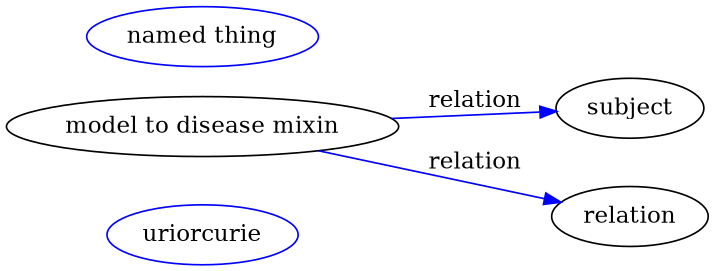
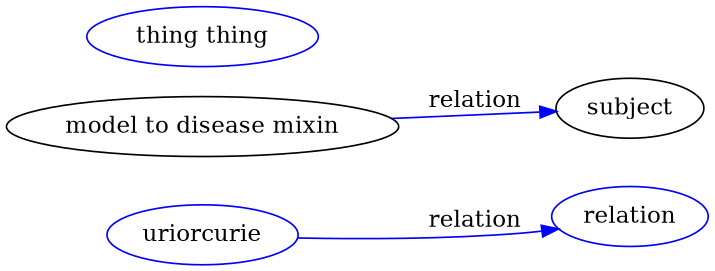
node "named thing": label "named thing" -> "thing thing"
edge "model to disease mixin" -> "relation": now "uriorcurie" -> "relation"
node "relation": color black -> blue
